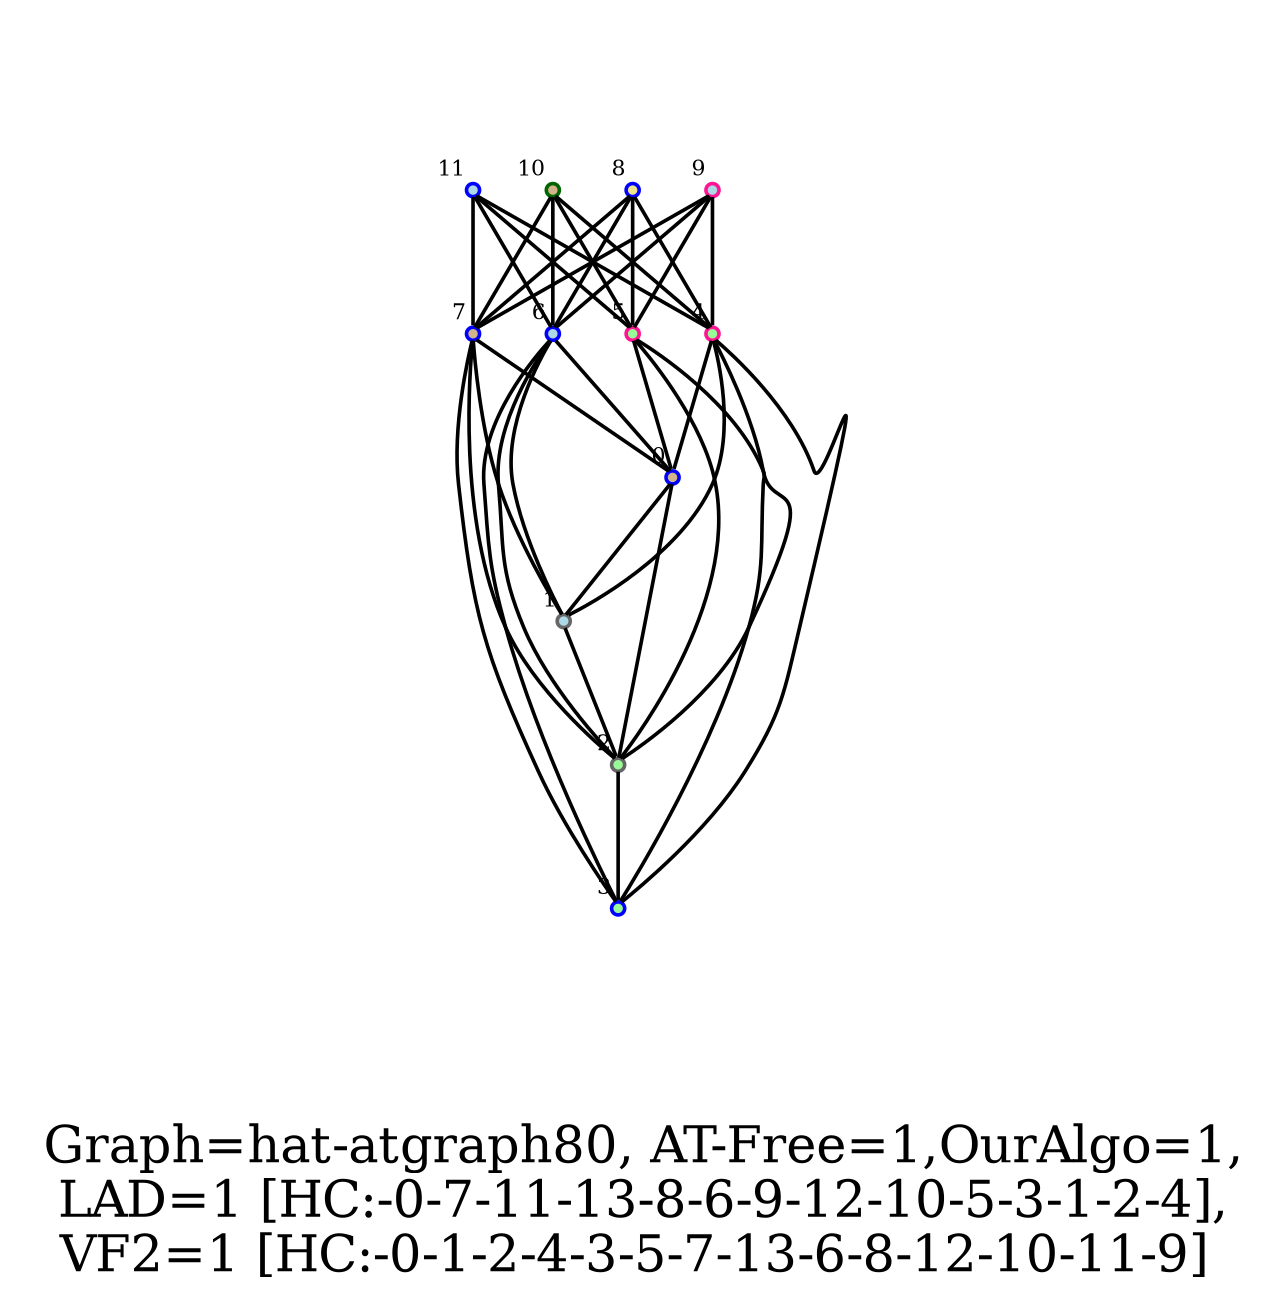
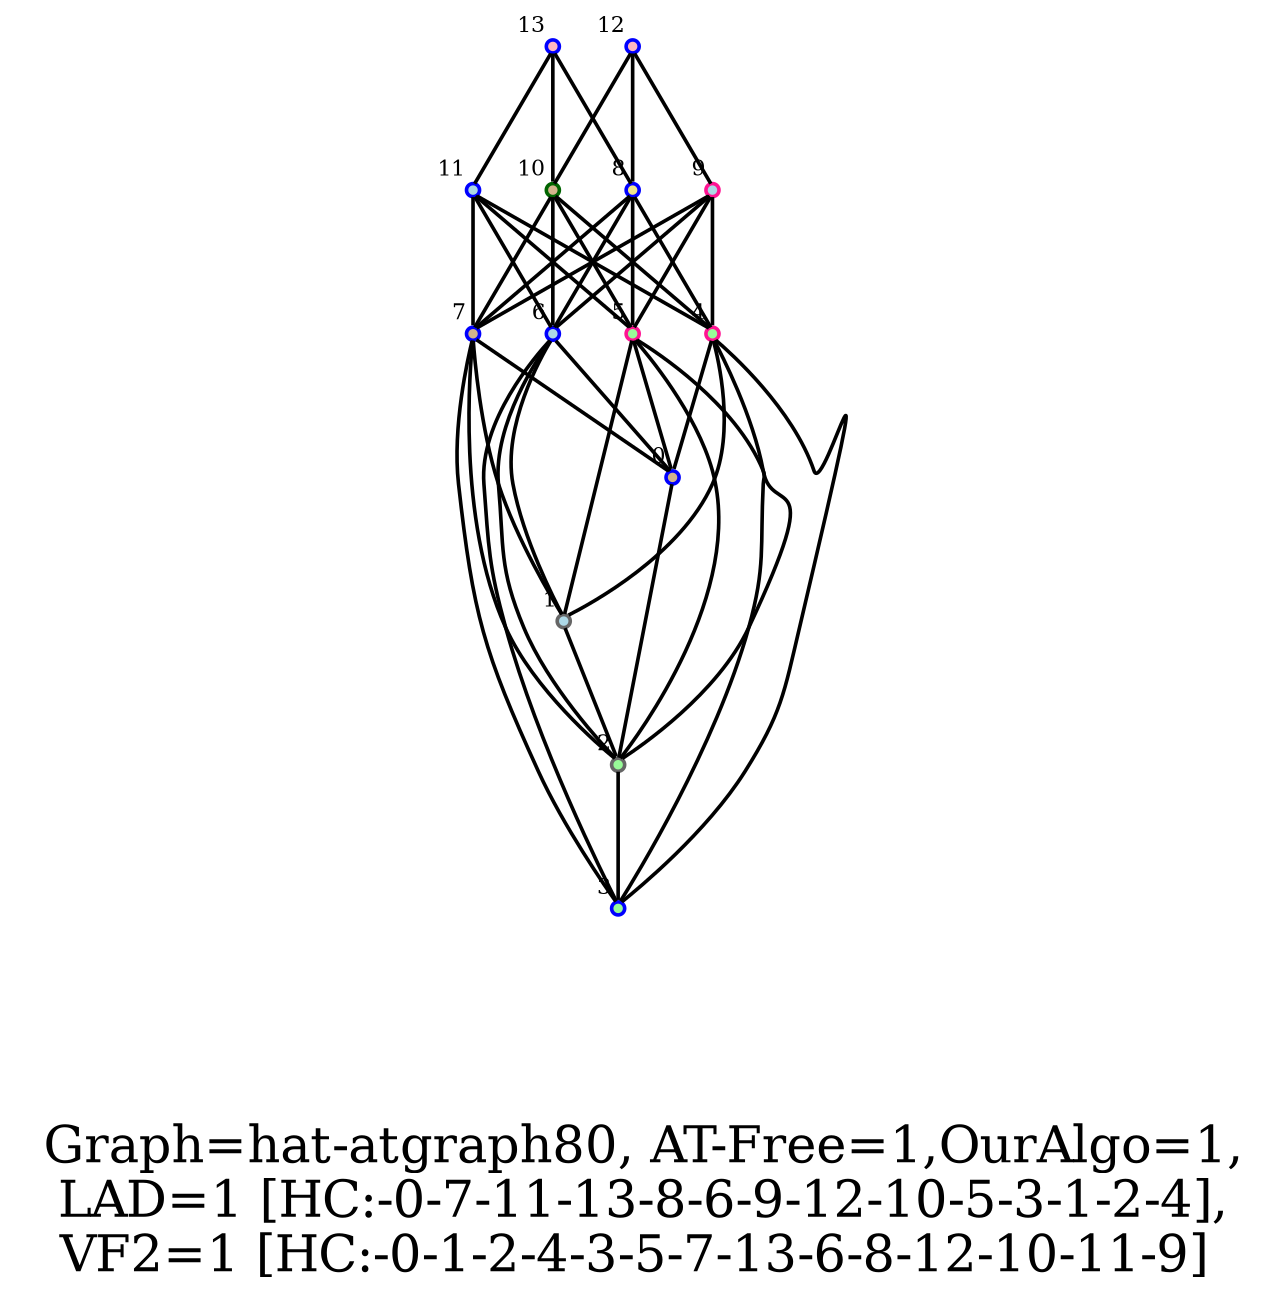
node "13": added
node "12": added
edge "0" -- "1": now "5" -- "1"
